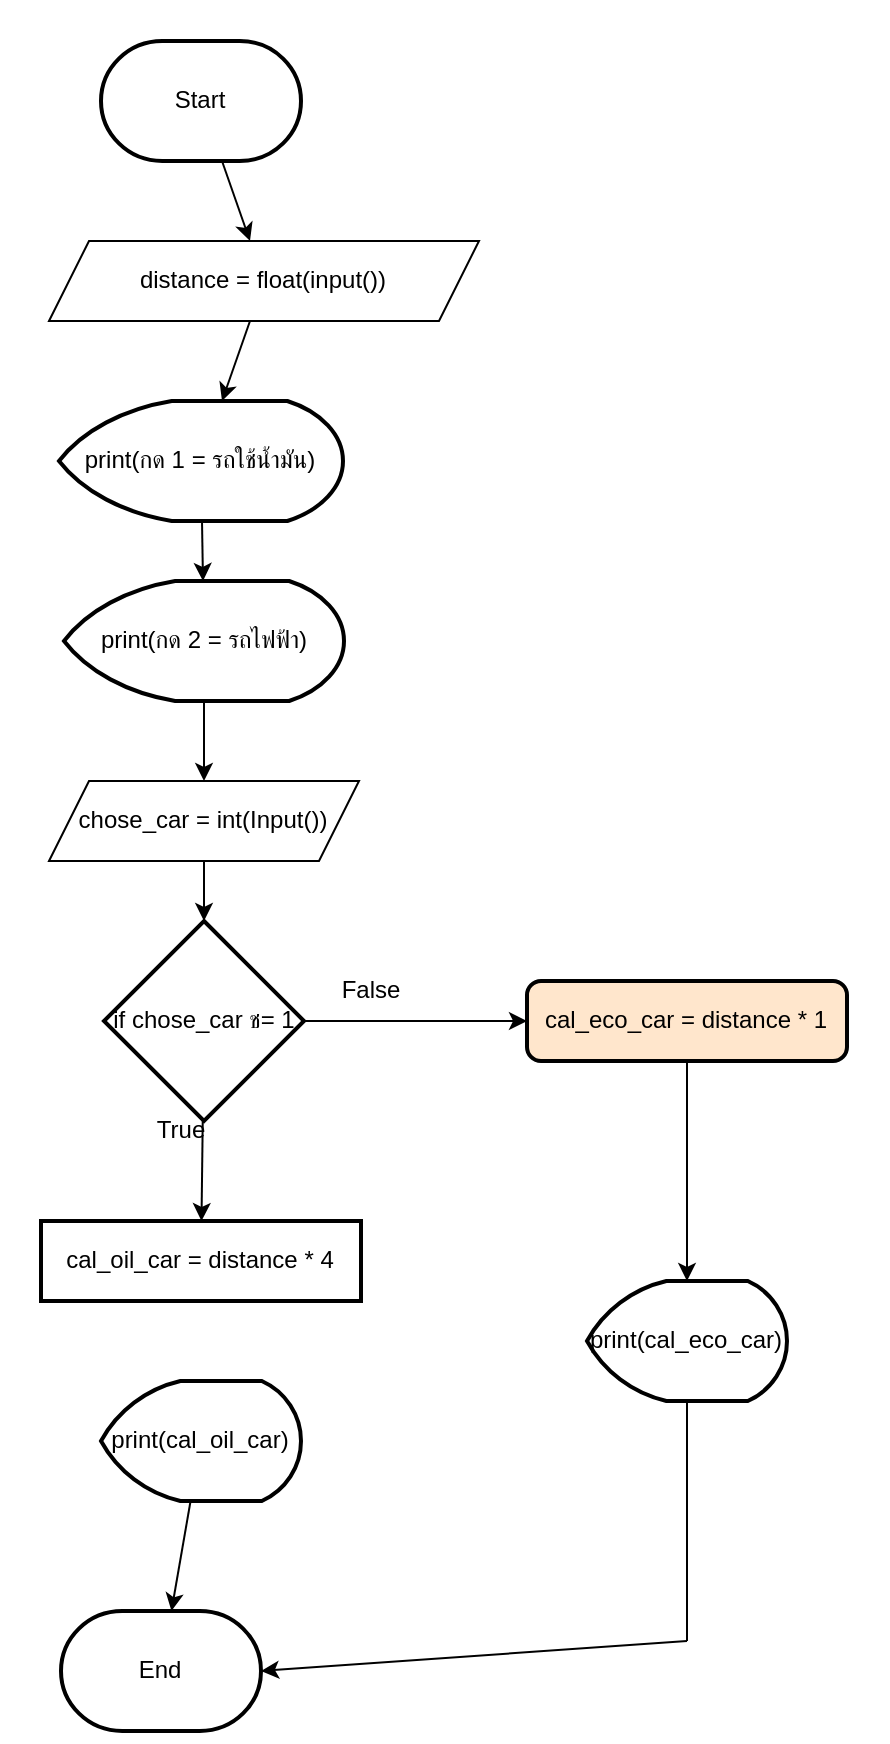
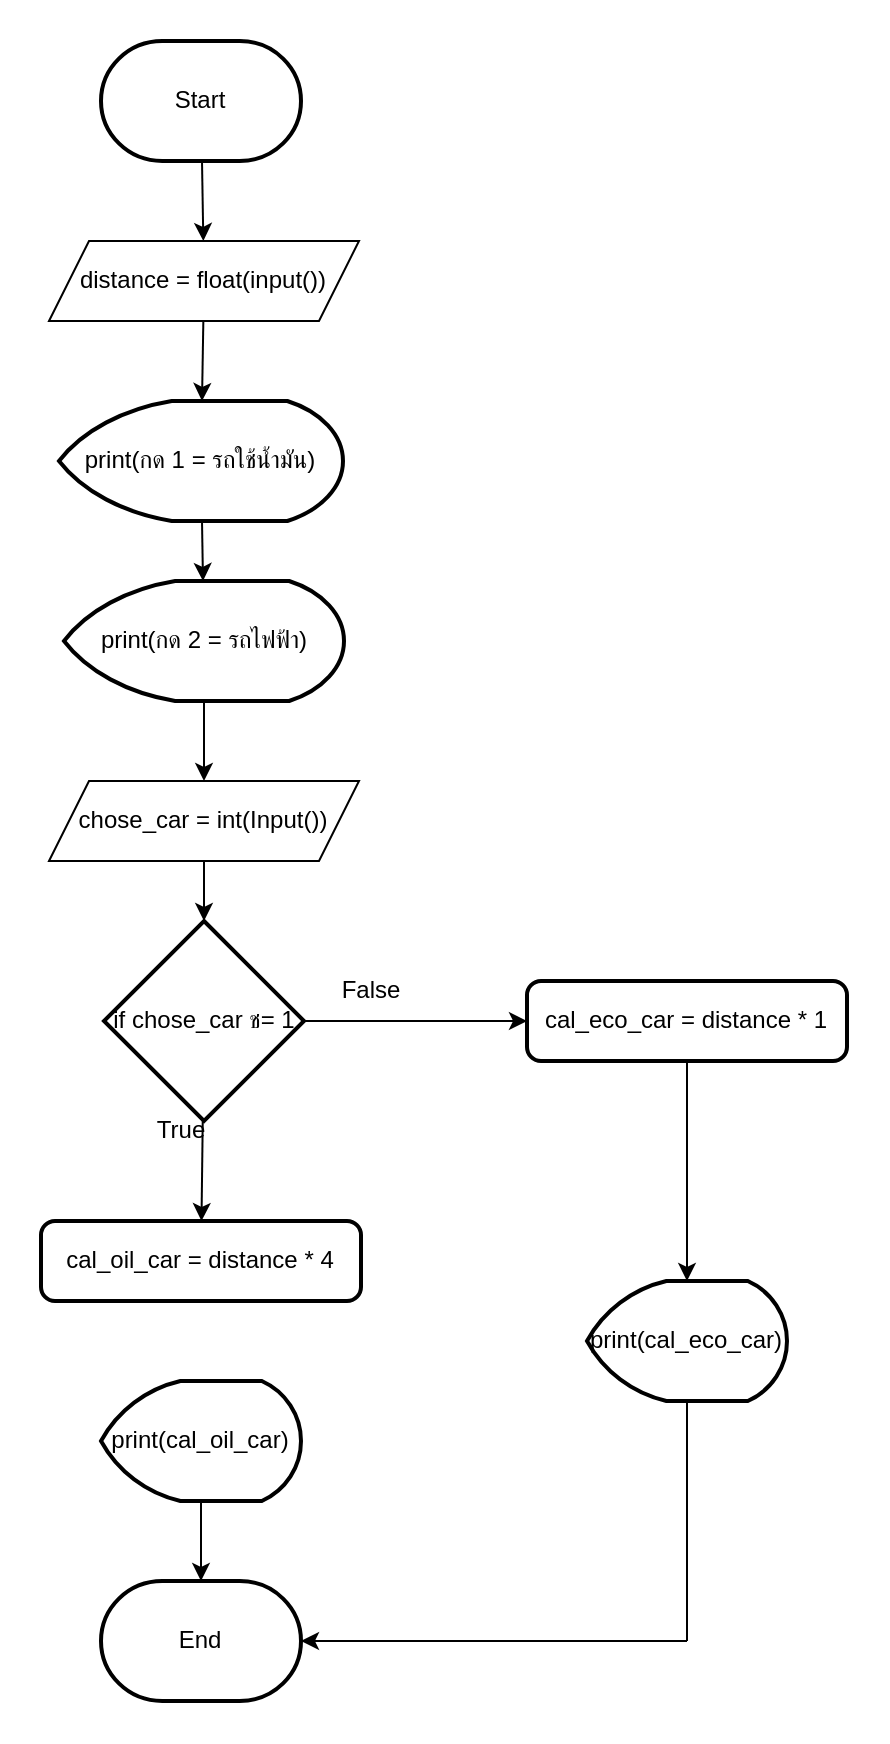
node "distance = float(input())": size 430x80 -> 310x80
node "cal_eco_car = distance * 1": fillcolor #ffe6cc -> #ffffff
node "cal_oil_car = distance * 4": shape rectangle -> rounded rectangle
node "End": moved (161, 1671) -> (201, 1641)
